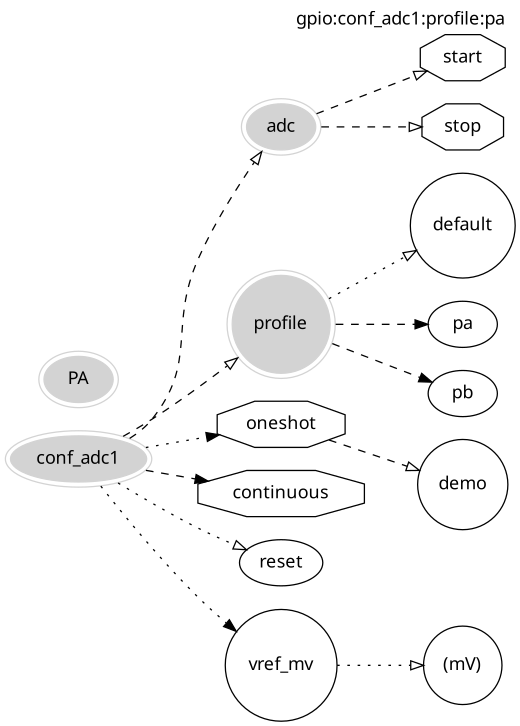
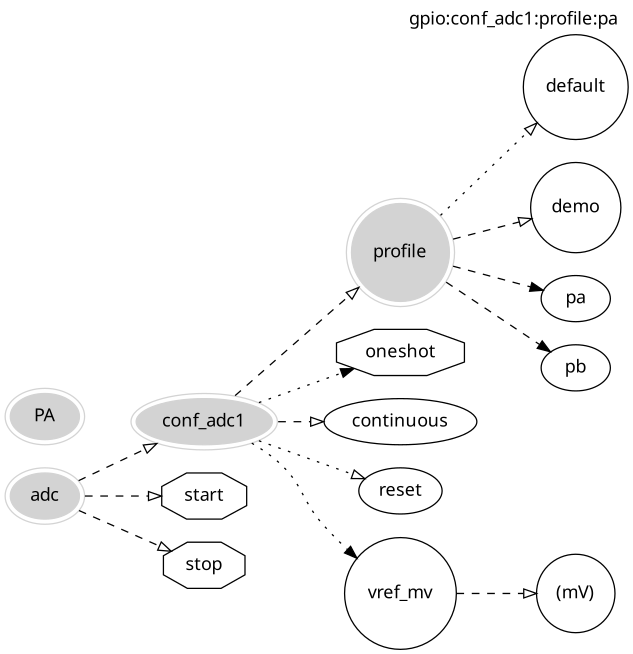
edge "conf_adc1" -> "adc": reversed
edge "oneshot" -> "demo": now "profile" -> "demo"
edge "conf_adc1" -> "continuous": arrowhead normal -> onormal
node "continuous": shape octagon -> ellipse
edge "vref_mv" -> "(mV)": style dotted -> dashed
